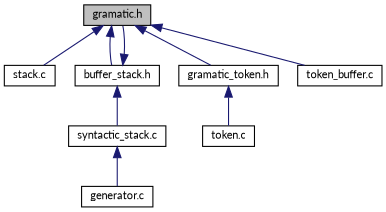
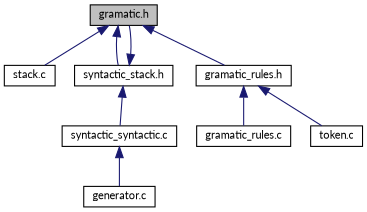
node "buffer_stack.h": label "buffer_stack.h" -> "syntactic_stack.h"
node "gramatic_token.h": label "gramatic_token.h" -> "gramatic_rules.h"
node "token_buffer.c": removed
node "syntactic_stack.c": label "syntactic_stack.c" -> "syntactic_syntactic.c"
node "gramatic_rules.c": added
